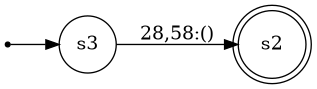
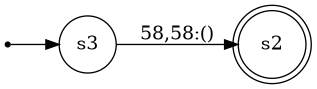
edge "s3" -> "s2": label "28,58:()" -> "58,58:()"
